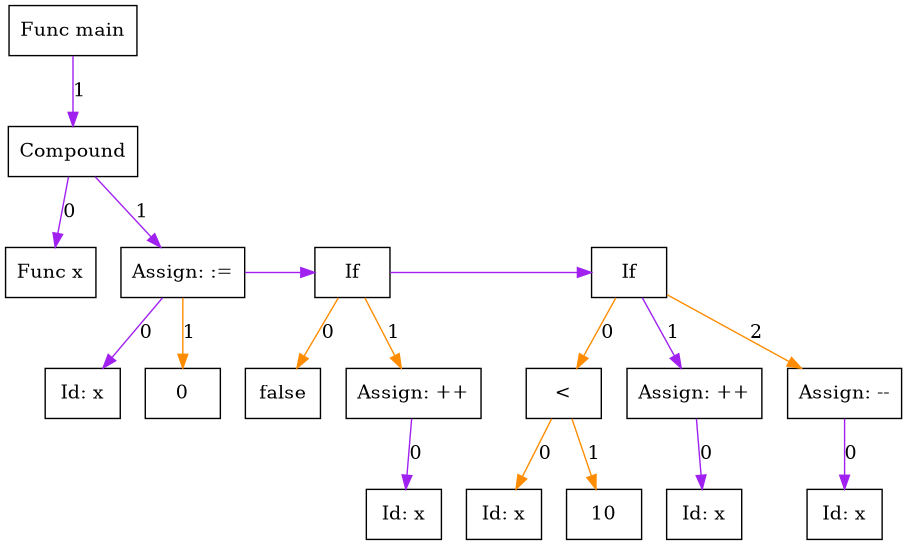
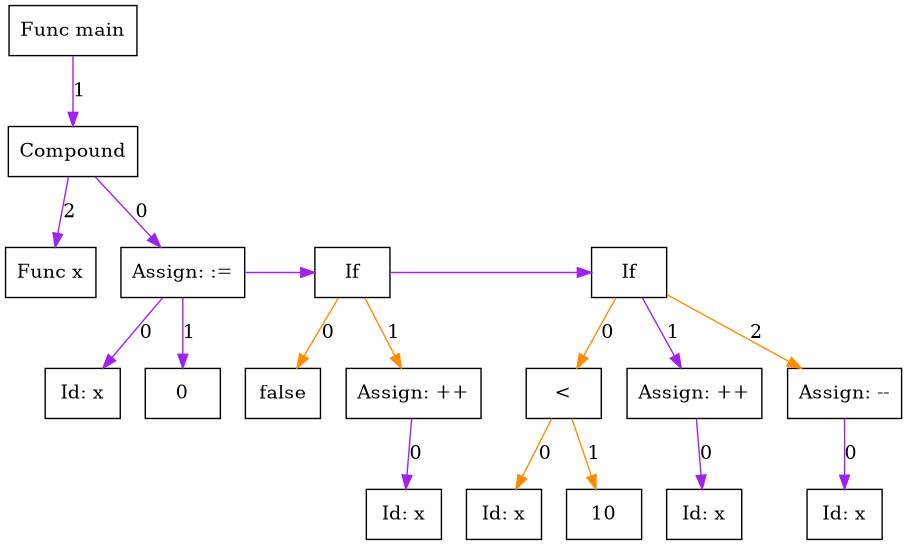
edge "Compound" -> "Func x": label "0" -> "2"
edge "Compound" -> "Assign: :=": label "1" -> "0"
edge "Assign: :=" -> "0": color darkorange -> purple
